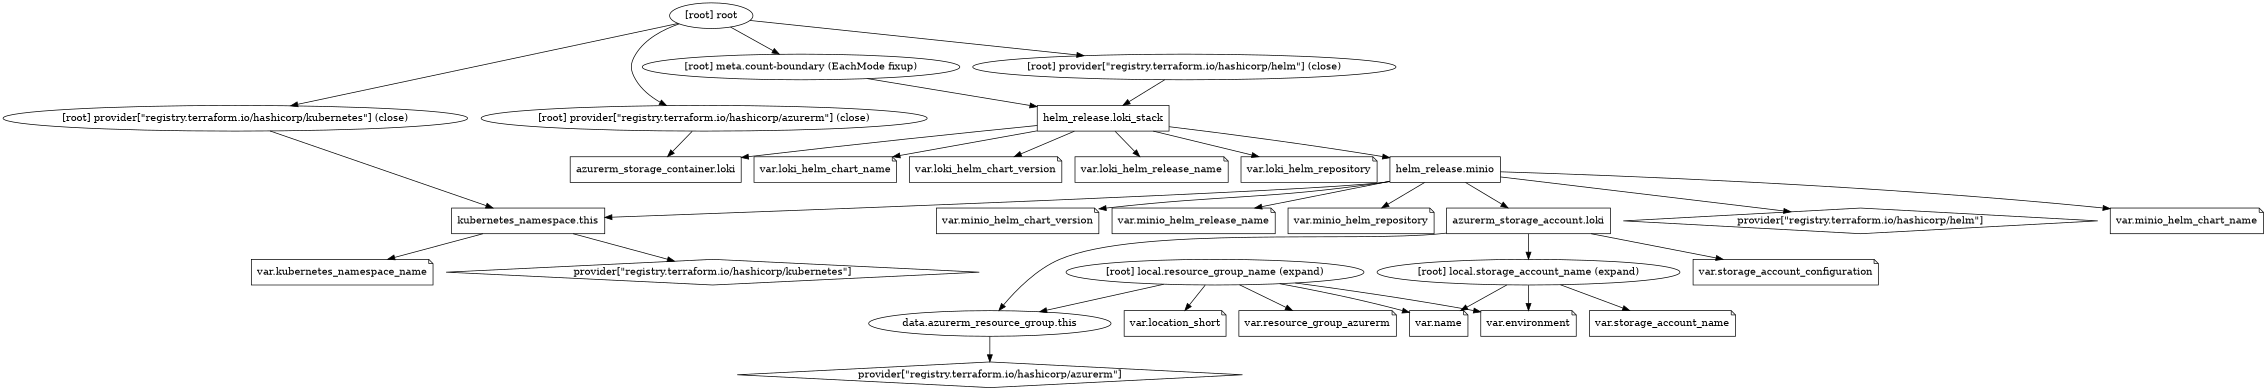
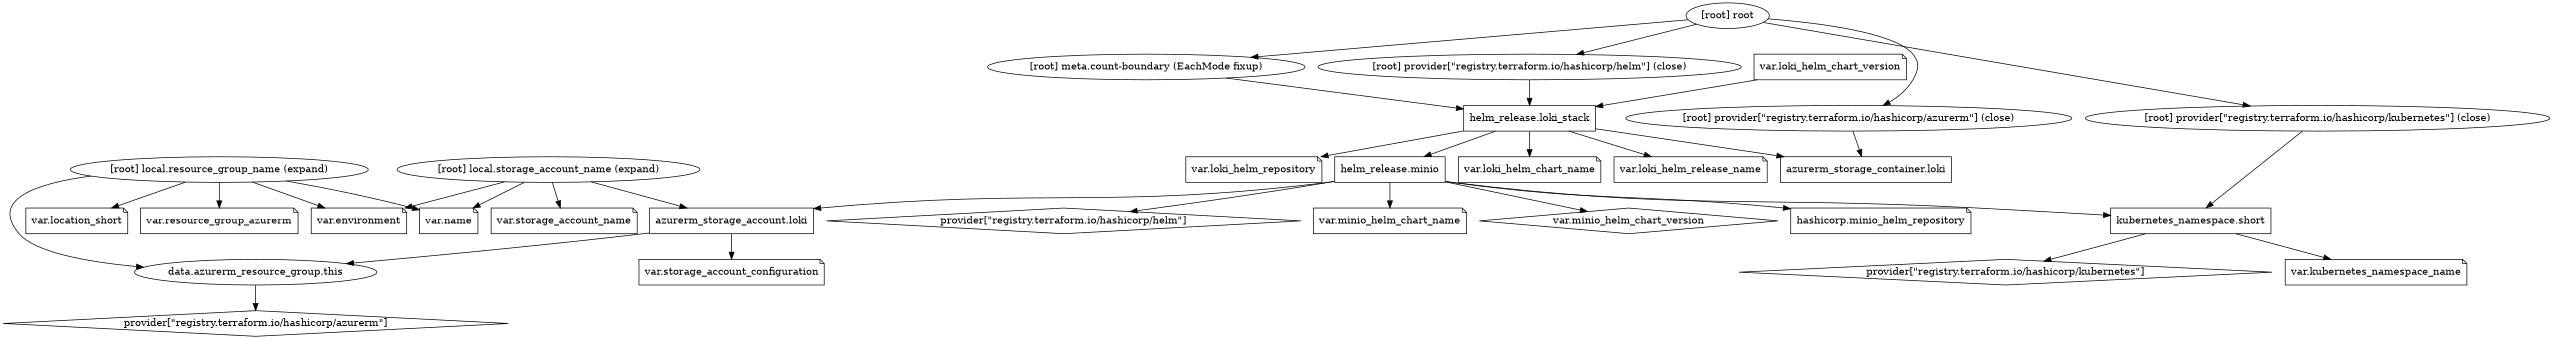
edge "helm_release.loki_stack" -> "var.loki_helm_chart_version": reversed
node "kubernetes_namespace.this": label "kubernetes_namespace.this" -> "kubernetes_namespace.short"
node "var.minio_helm_chart_version": shape note -> diamond
node "var.minio_helm_release_name": removed
node "var.minio_helm_repository": label "var.minio_helm_repository" -> "hashicorp.minio_helm_repository"
edge "azurerm_storage_account.loki" -> "[root] local.storage_account_name (expand)": reversed
